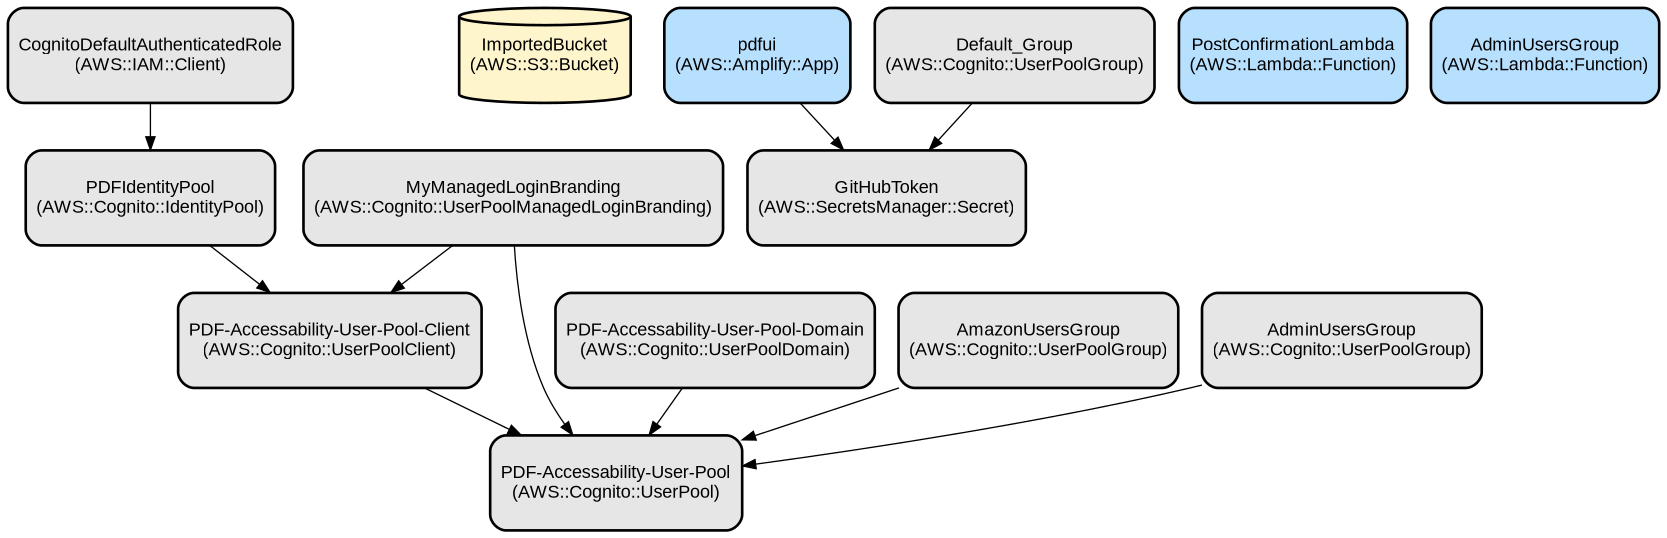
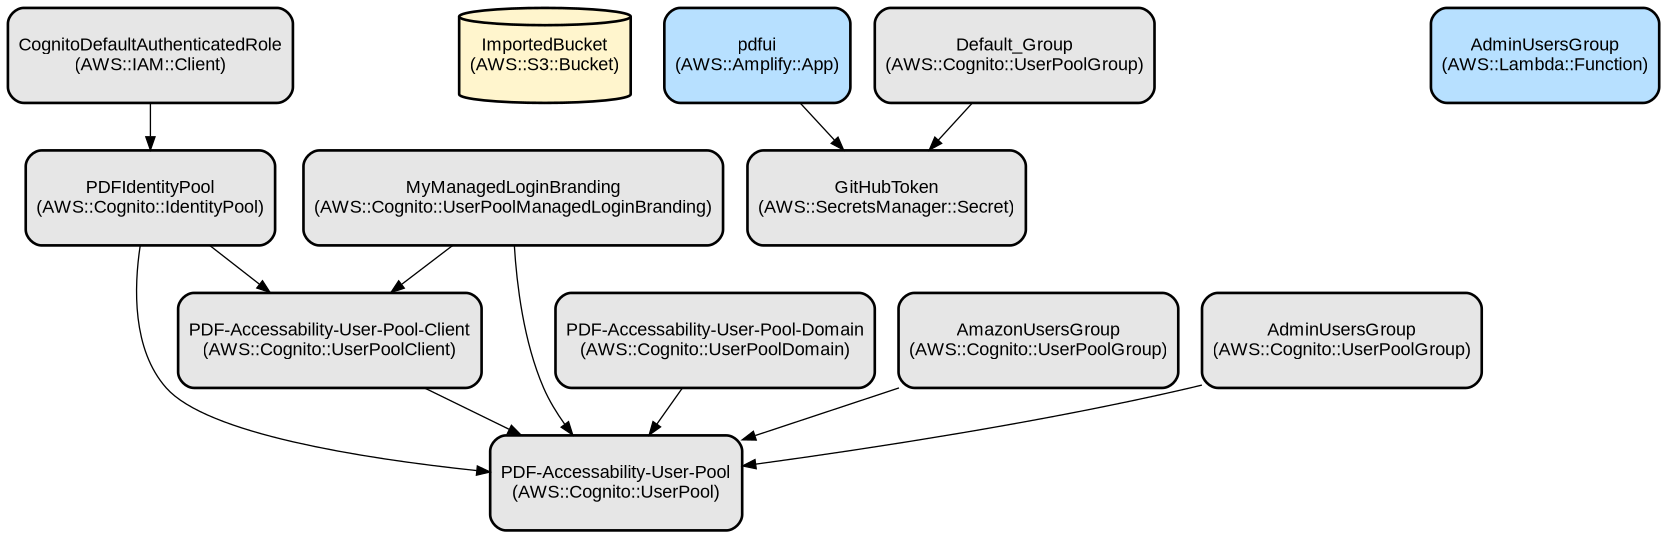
node "PostConfirmationLambda (AWS::Lambda::Function)": removed
edge "PDFIdentityPool (AWS::Cognito::IdentityPool)" -> "PDF-Accessability-User-Pool (AWS::Cognito::UserPool)": added
